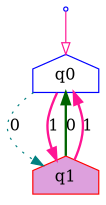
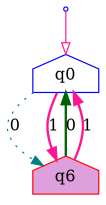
node "q1": label "q1" -> "q6"
